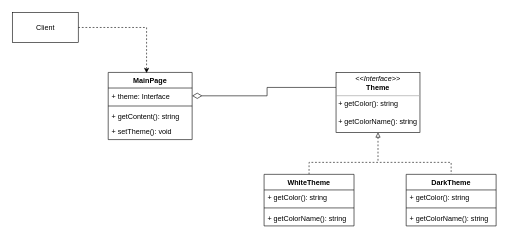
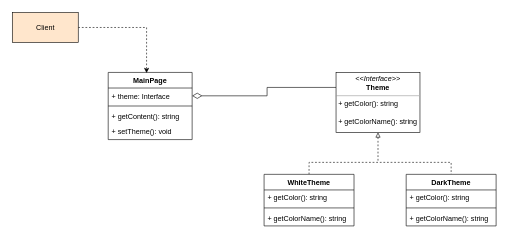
node "Client": fillcolor #ffffff -> #ffe6cc
